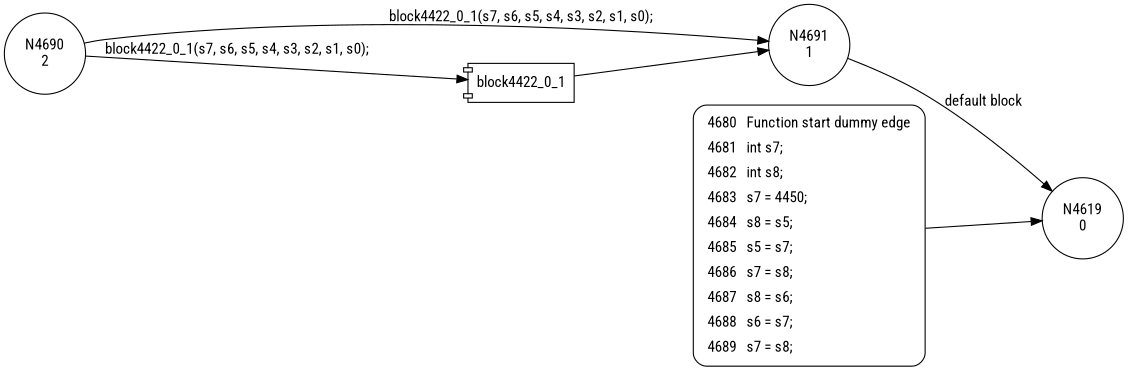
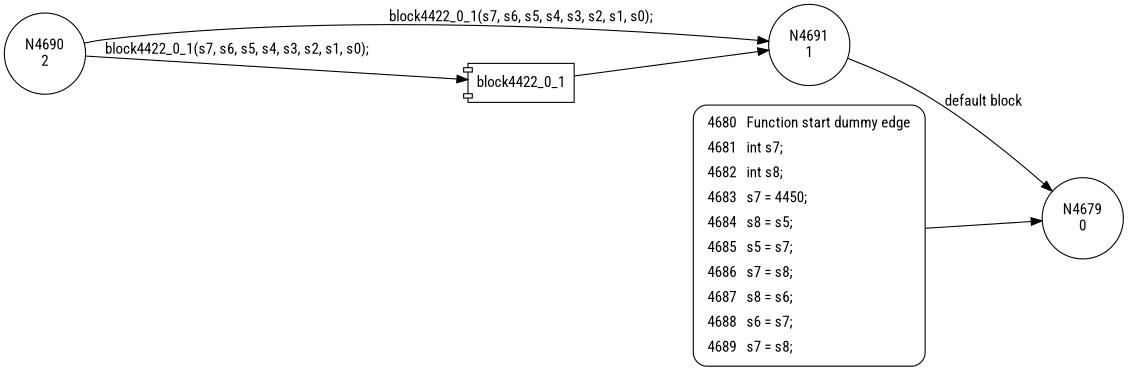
node "N4619 0": label "N4619 0" -> "N4679 0"
